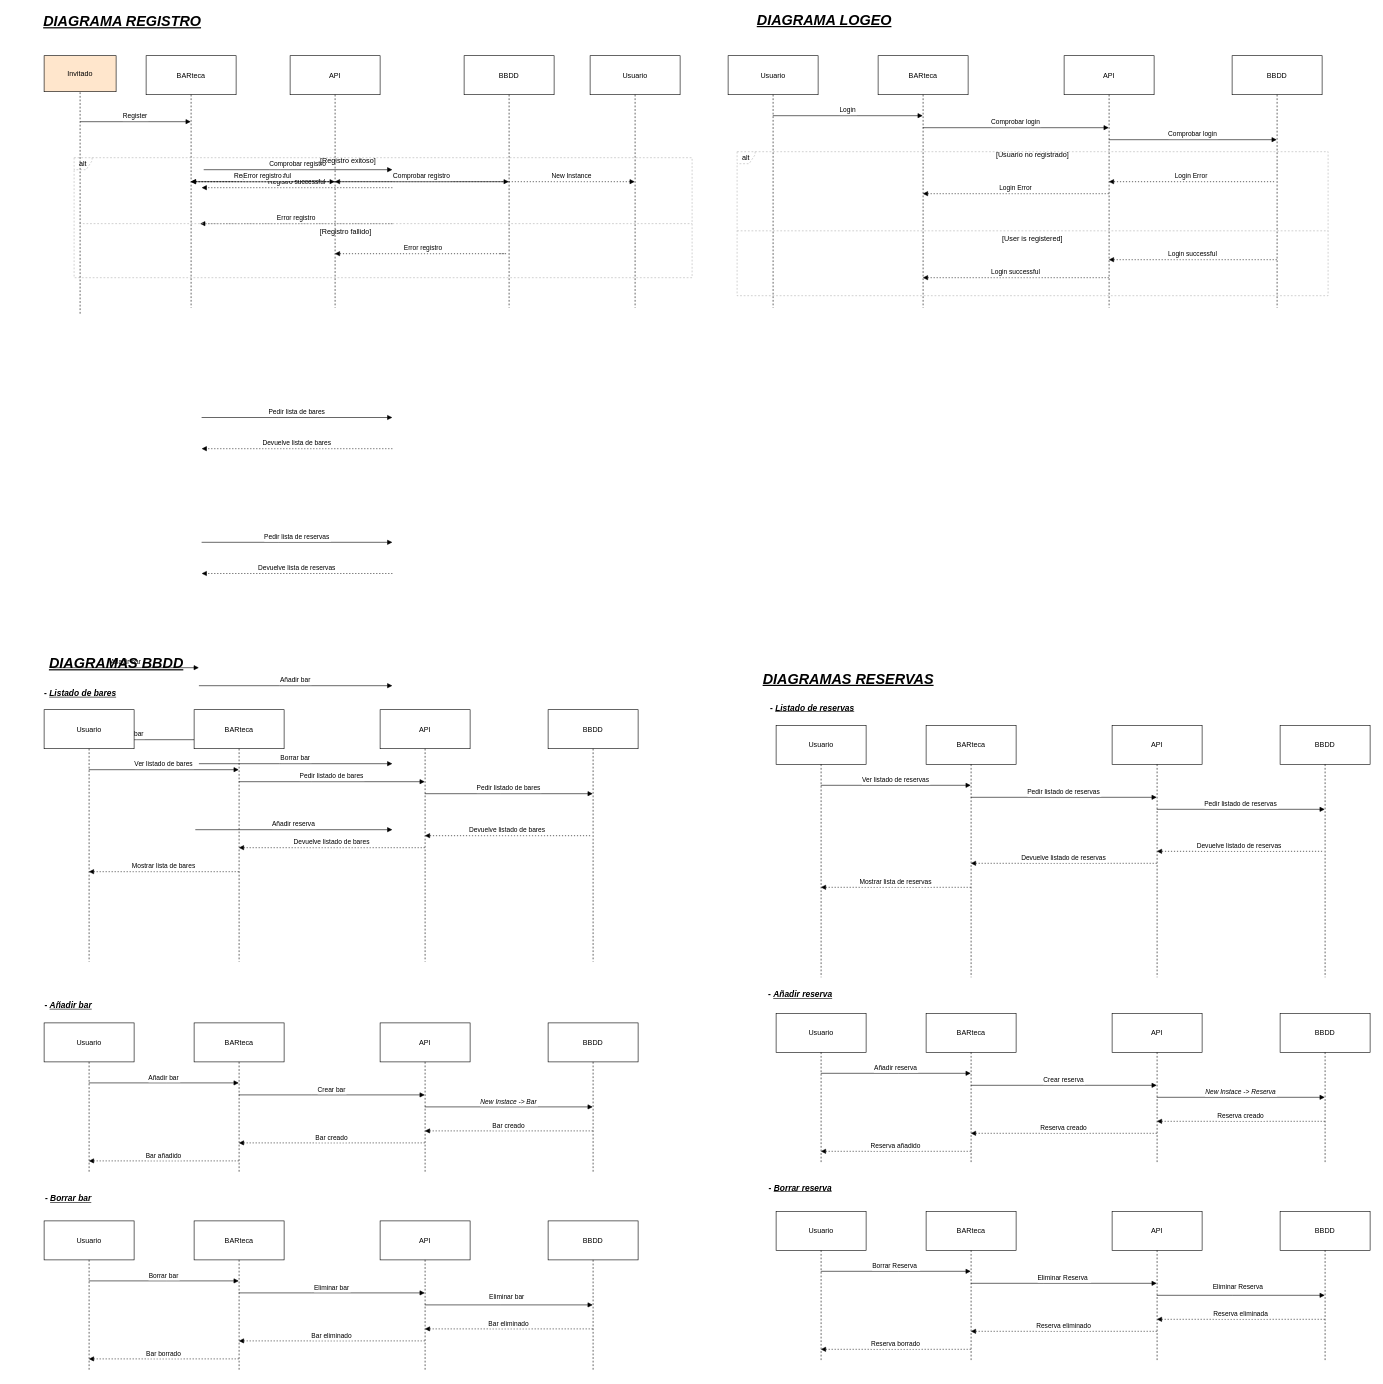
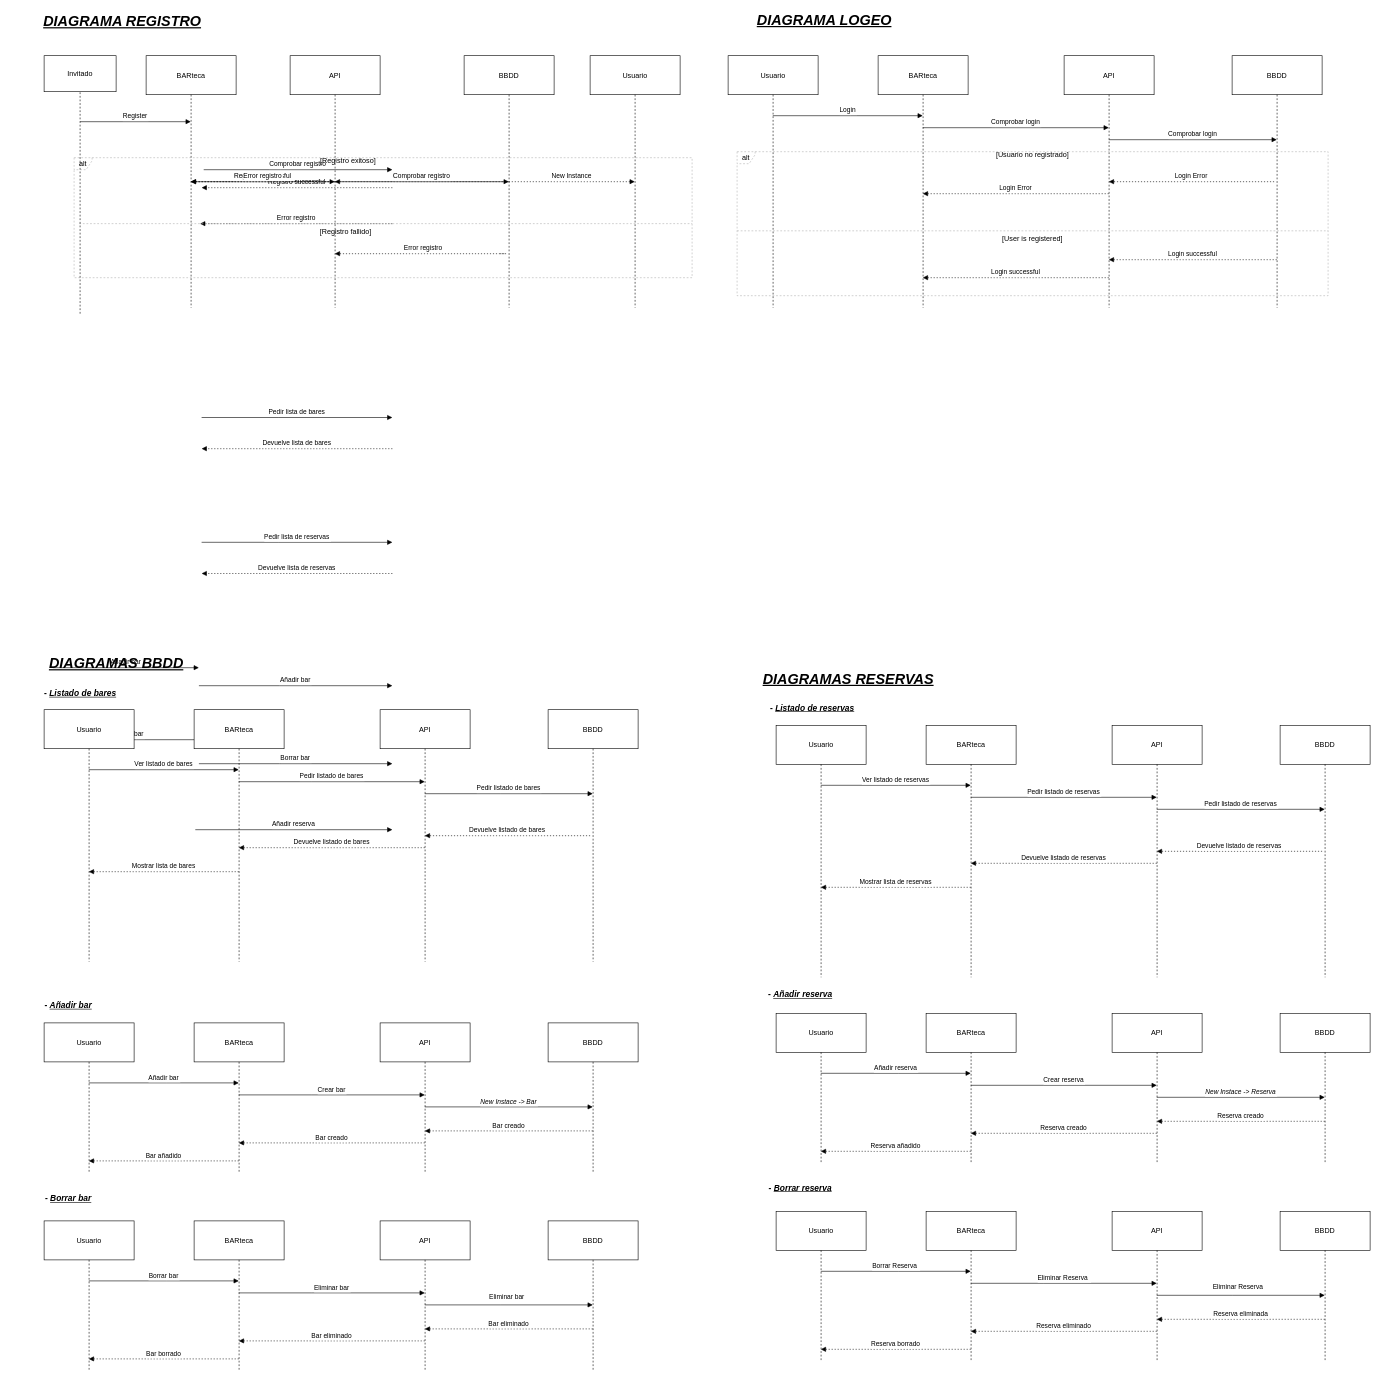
node "Invitado": fillcolor #ffe6cc -> #ffffff
